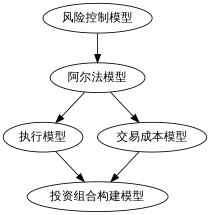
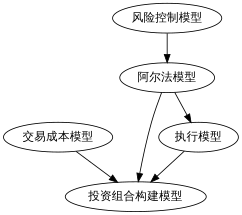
edge "阿尔法模型" -> "交易成本模型": now "阿尔法模型" -> "投资组合构建模型"
